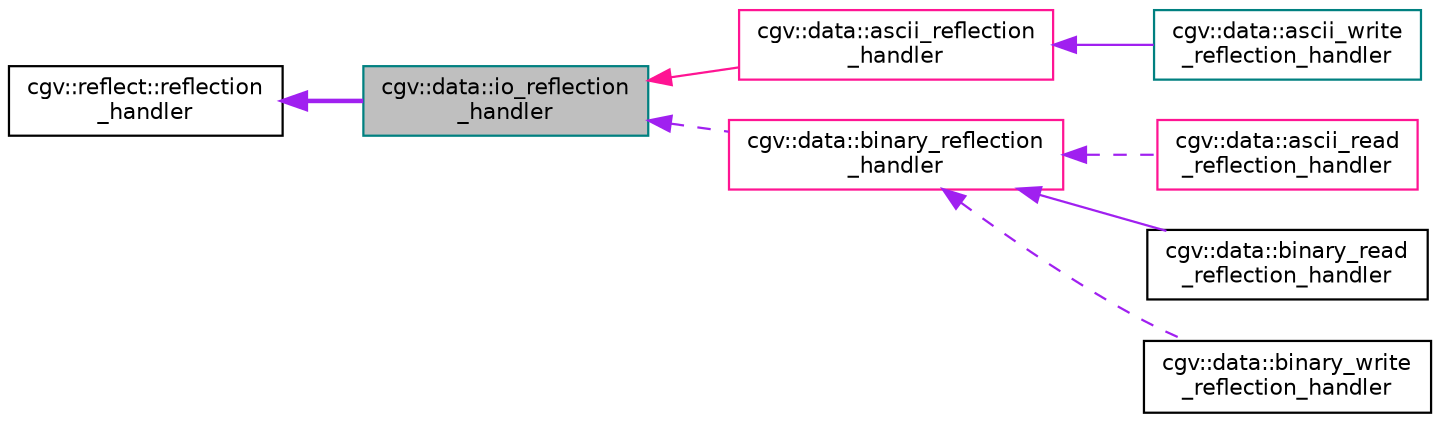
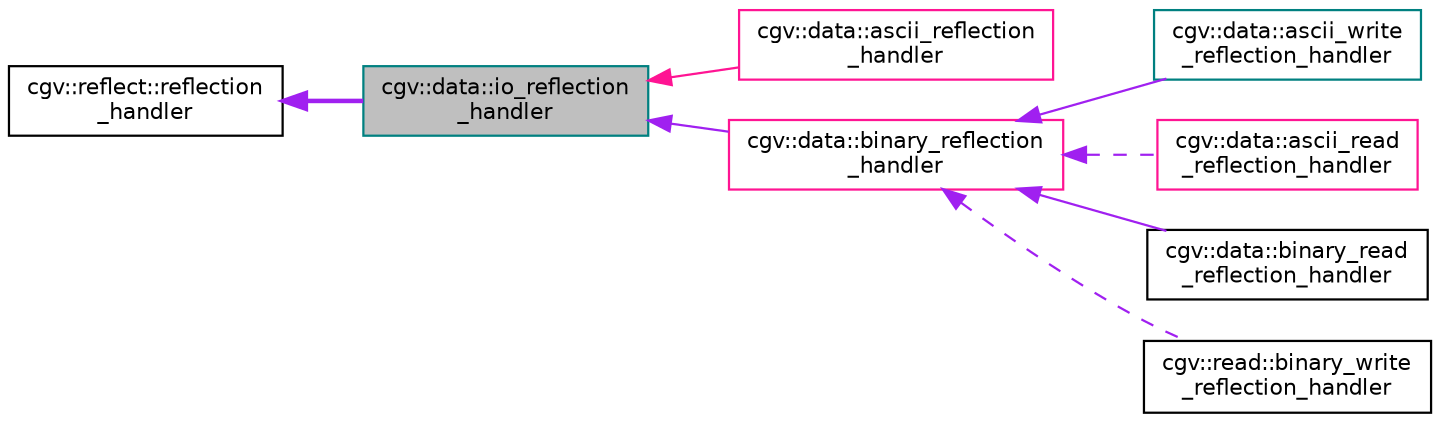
edge "cgv::data::ascii_write _reflection_handler" -> "cgv::data::ascii_reflection _handler": now "cgv::data::ascii_write _reflection_handler" -> "cgv::data::binary_reflection _handler"
edge "cgv::data::binary_reflection _handler" -> "cgv::data::io_reflection _handler": style dashed -> solid
node "cgv::data::binary_write _reflection_handler": label "cgv::data::binary_write _reflection_handler" -> "cgv::read::binary_write _reflection_handler"
